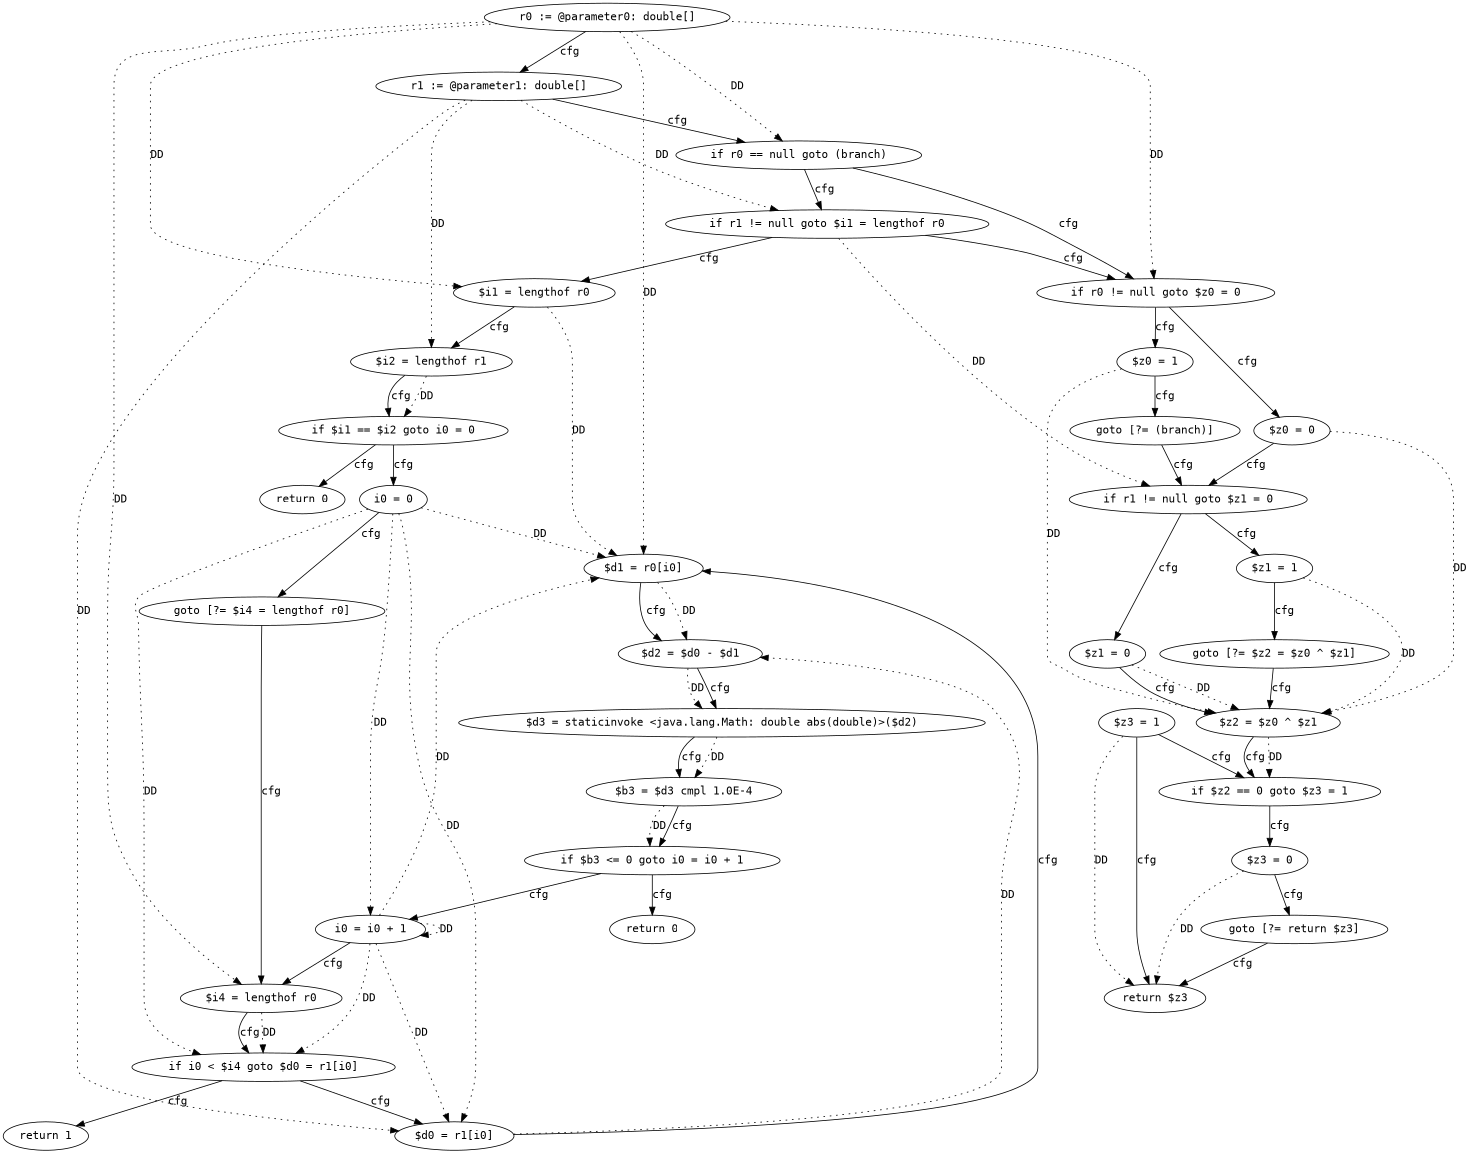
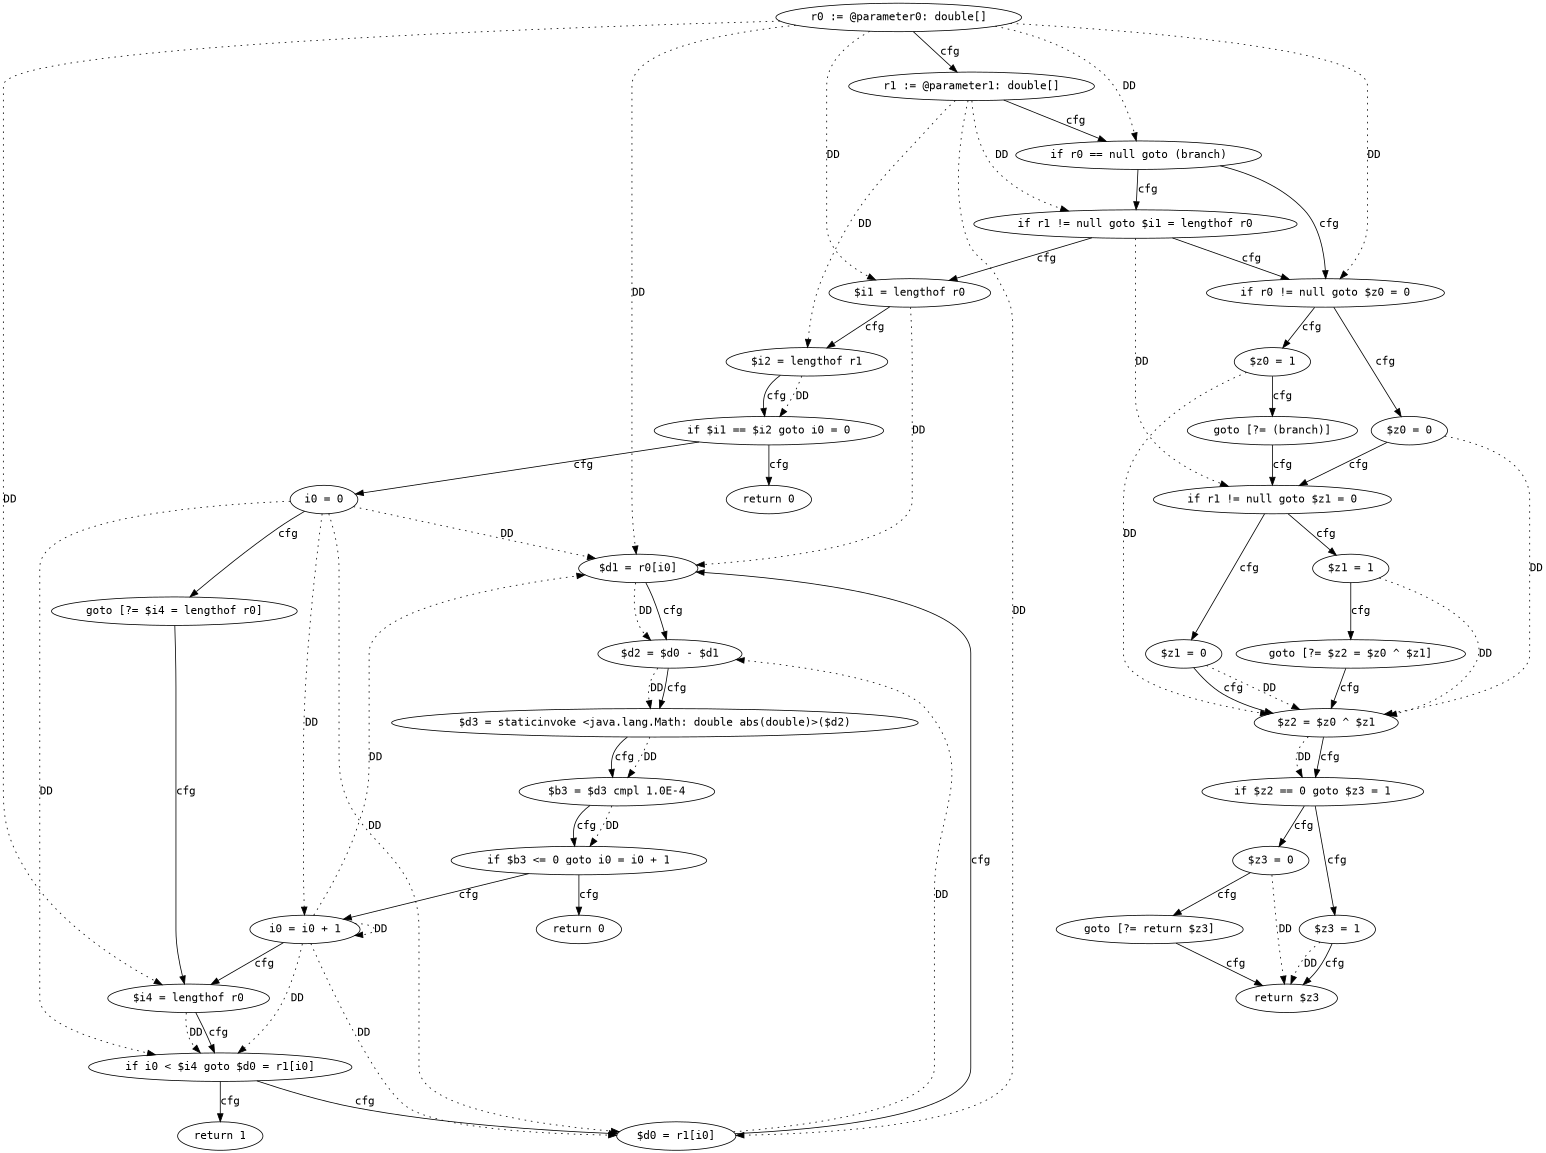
edge "$z3 = 1" -> "if $z2 == 0 goto $z3 = 1": reversed
